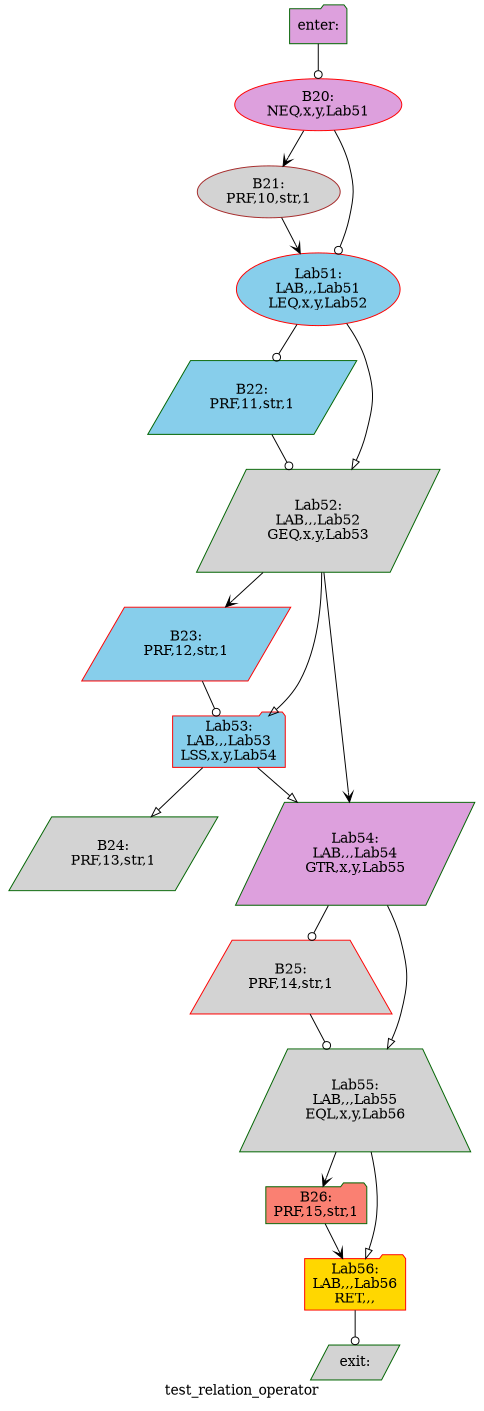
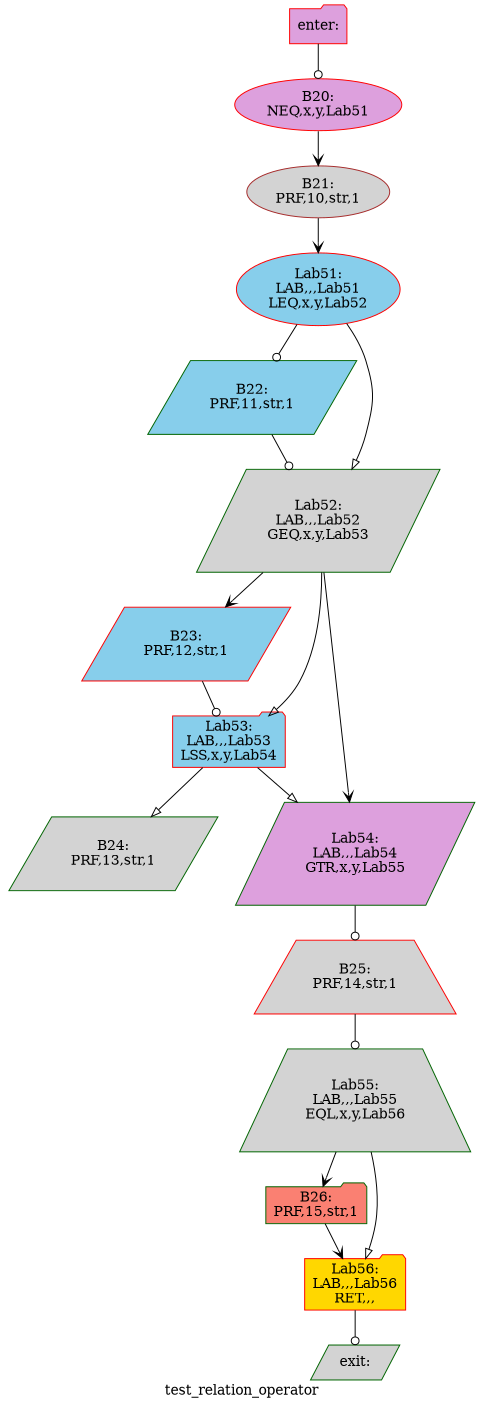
node "enter:": color darkgreen -> red
edge "B20: NEQ,x,y,Lab51" -> "Lab51: LAB,,,Lab51 LEQ,x,y,Lab52": removed
edge "Lab54: LAB,,,Lab54 GTR,x,y,Lab55" -> "Lab55: LAB,,,Lab55 EQL,x,y,Lab56": removed
